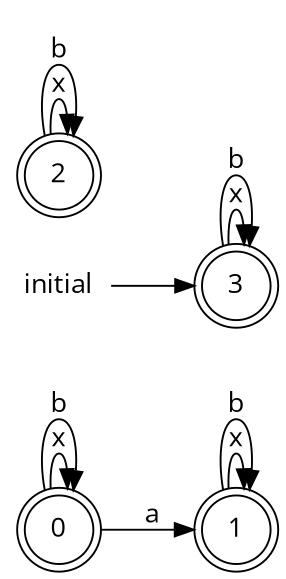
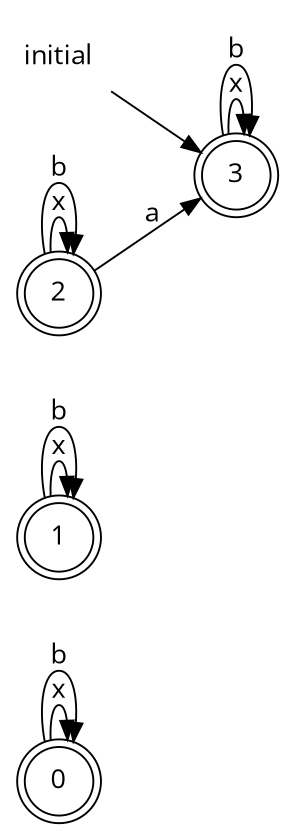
edge "2" -> "3": added, label "a"
edge "0" -> "1": removed, label "a"
